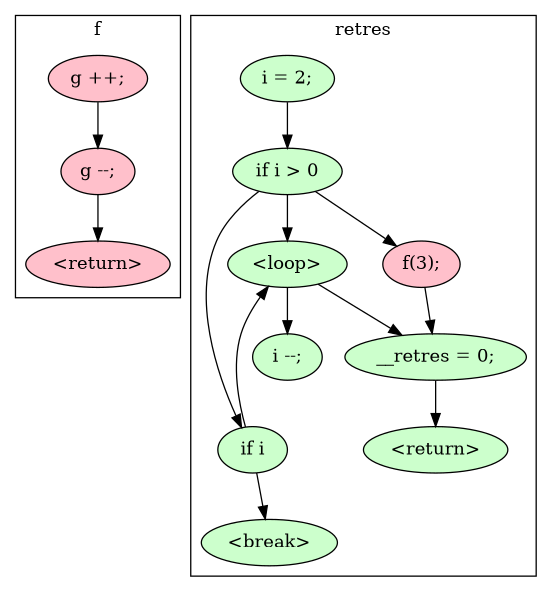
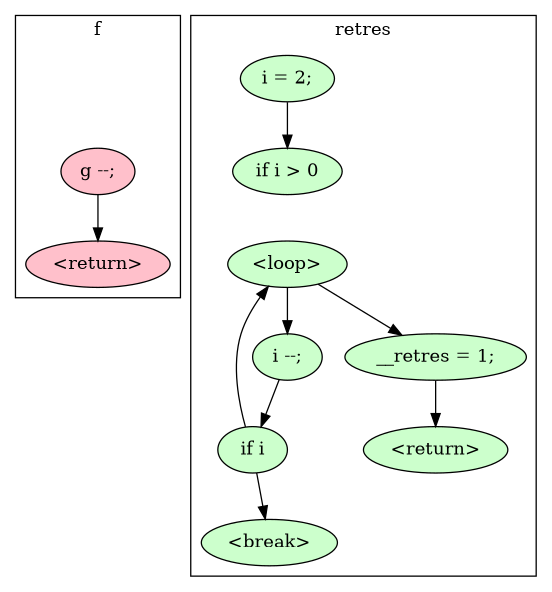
node "g ++;": removed
edge "if i > 0" -> "<loop>": removed
node "f(3);": removed
edge "if i > 0" -> "if i": now "i --;" -> "if i"
node "__retres = 0;": label "__retres = 0;" -> "__retres = 1;"
